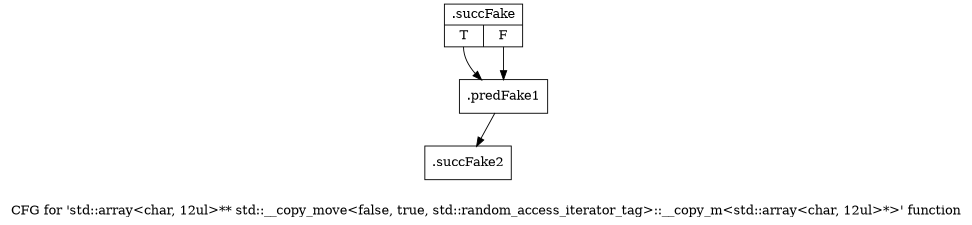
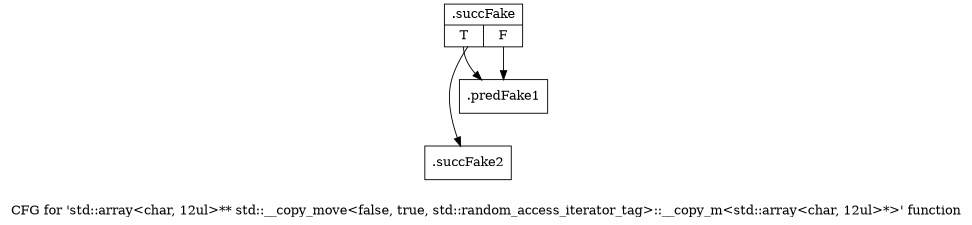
edge ".predFake1" -> ".succFake2": now ".succFake" -> ".succFake2"
